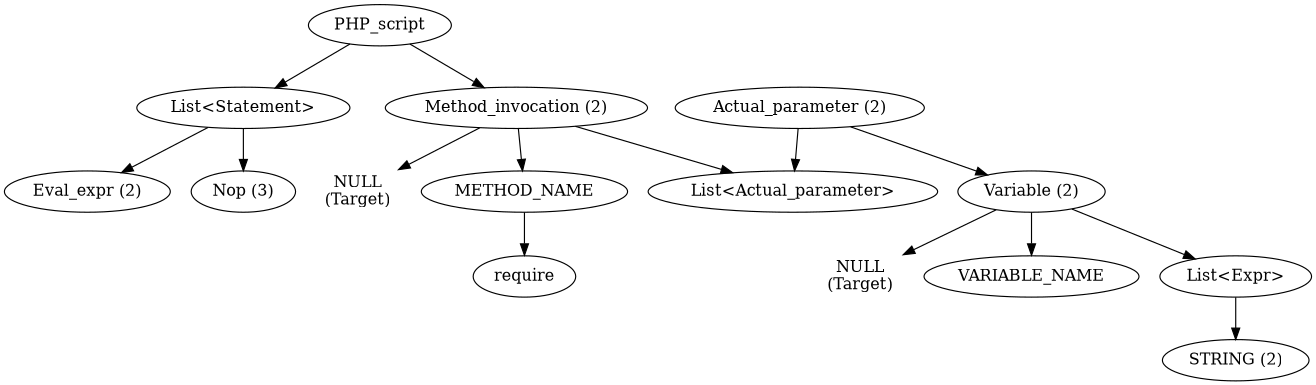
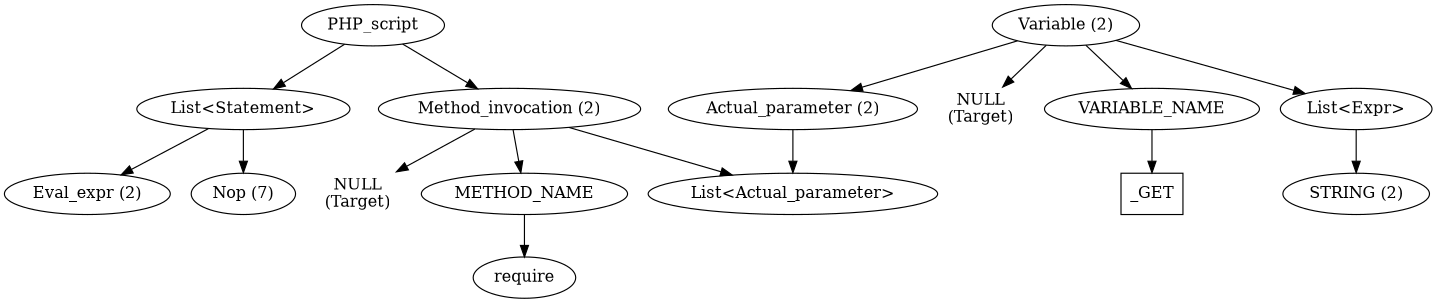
edge "Actual_parameter (2)" -> "Variable (2)": reversed
node "Nop (3)": label "Nop (3)" -> "Nop (7)"
node "_GET": added
